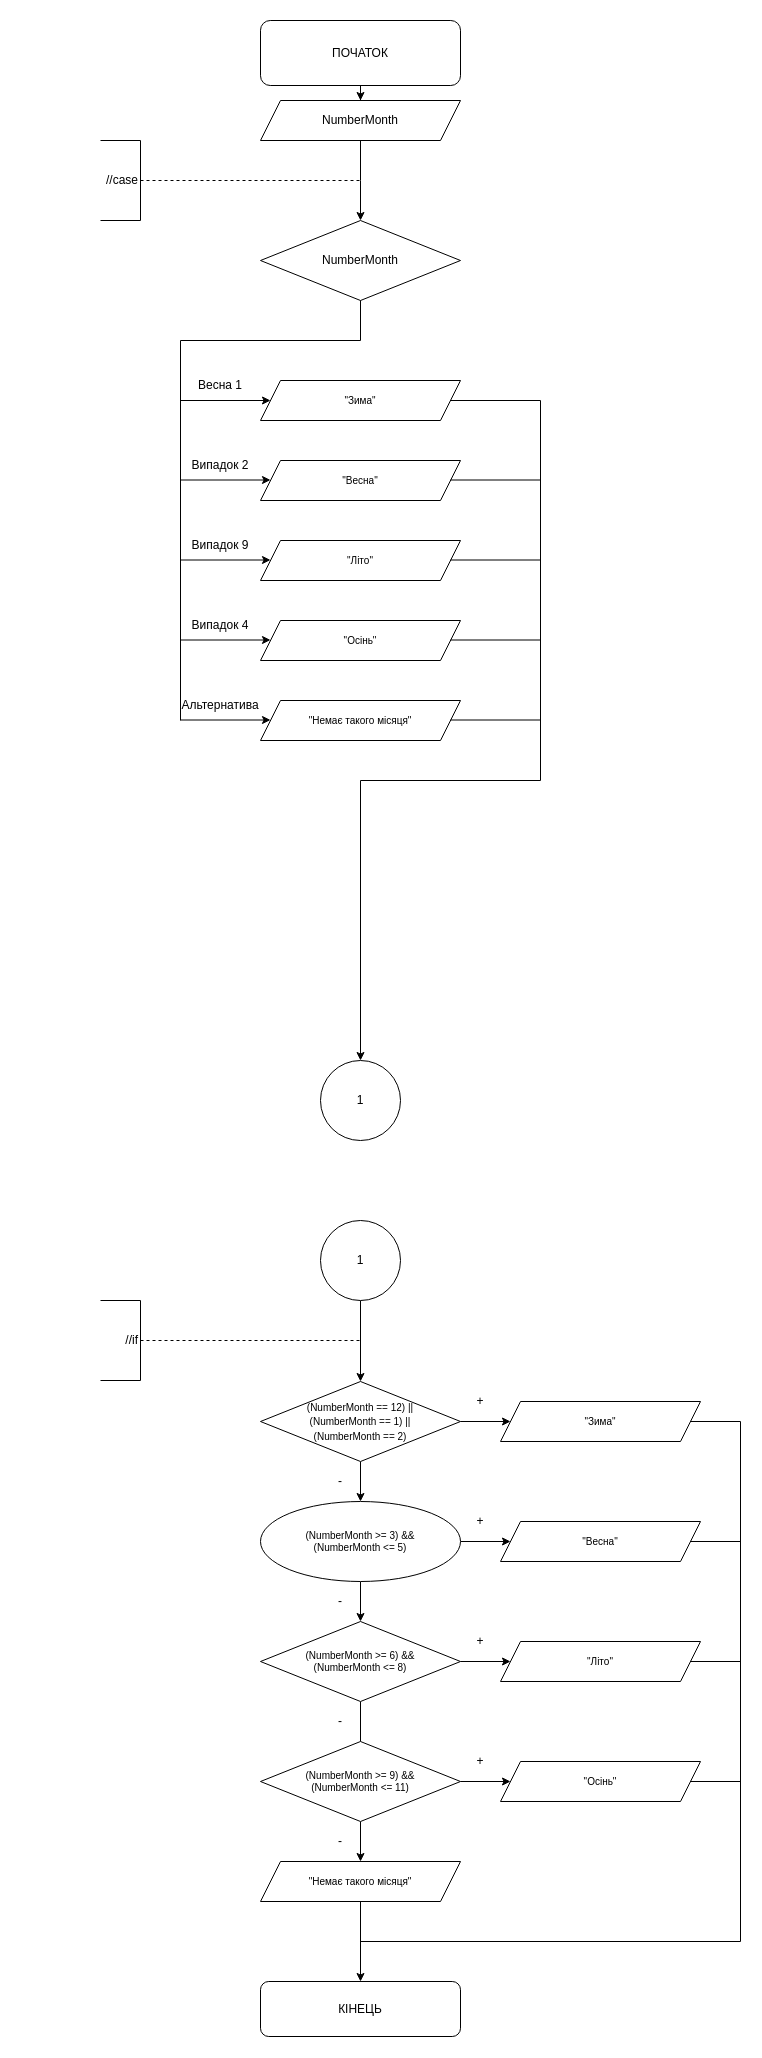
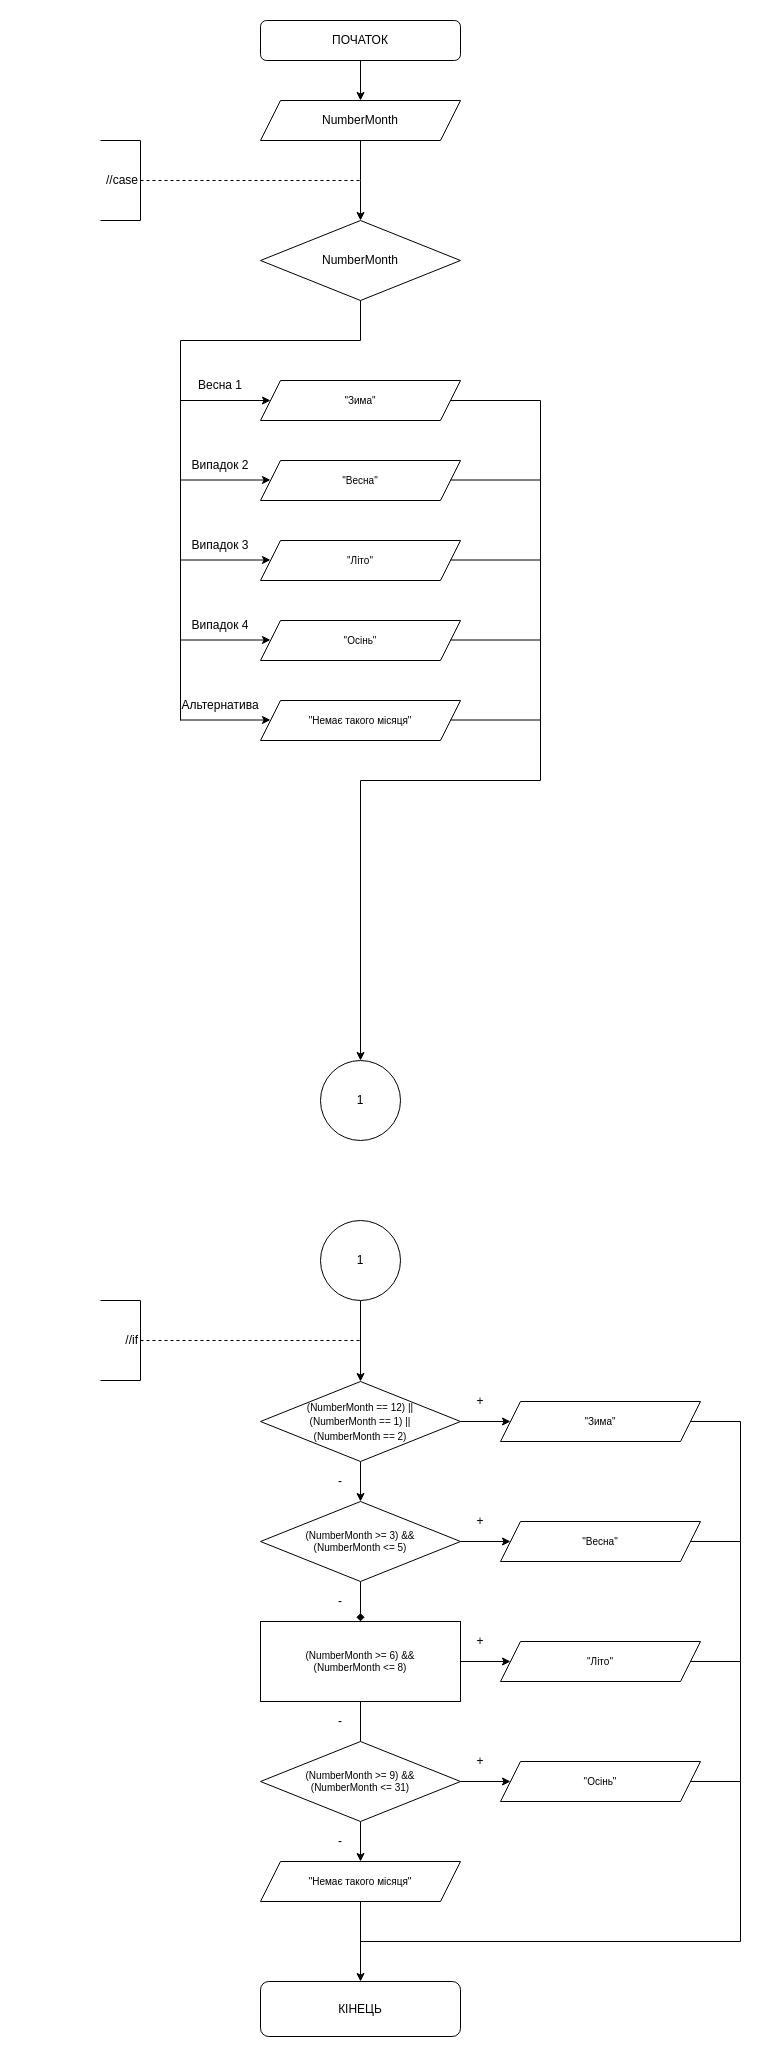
node "ПОЧАТОК": size 200x65 -> 200x40
node "Випадок 9": label "Випадок 9" -> "Випадок 3"
node "(NumberMonth >= 3) && (NumberMonth <= 5)": shape ellipse -> diamond
edge "(NumberMonth >= 3) && (NumberMonth <= 5)" -> "(NumberMonth >= 6) && (NumberMonth <= 8)": arrowhead classic -> diamond
node "(NumberMonth >= 6) && (NumberMonth <= 8)": shape diamond -> rectangle
node "(NumberMonth >= 9) && (NumberMonth <= 11)": label "(NumberMonth >= 9) && (NumberMonth <= 11)" -> "(NumberMonth >= 9) && (NumberMonth <= 31)"
